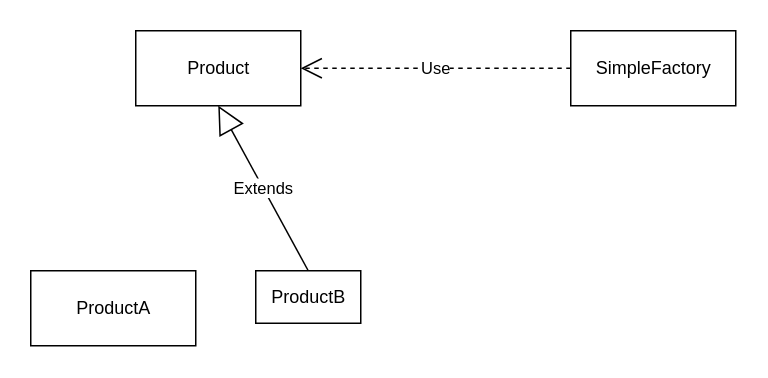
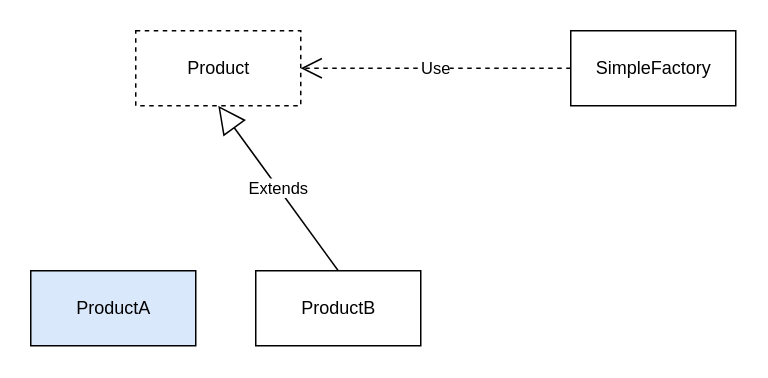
node "Product": style solid -> dashed
node "ProductB": size 105x53 -> 165x75
node "ProductA": fillcolor #ffffff -> #dae8fc
